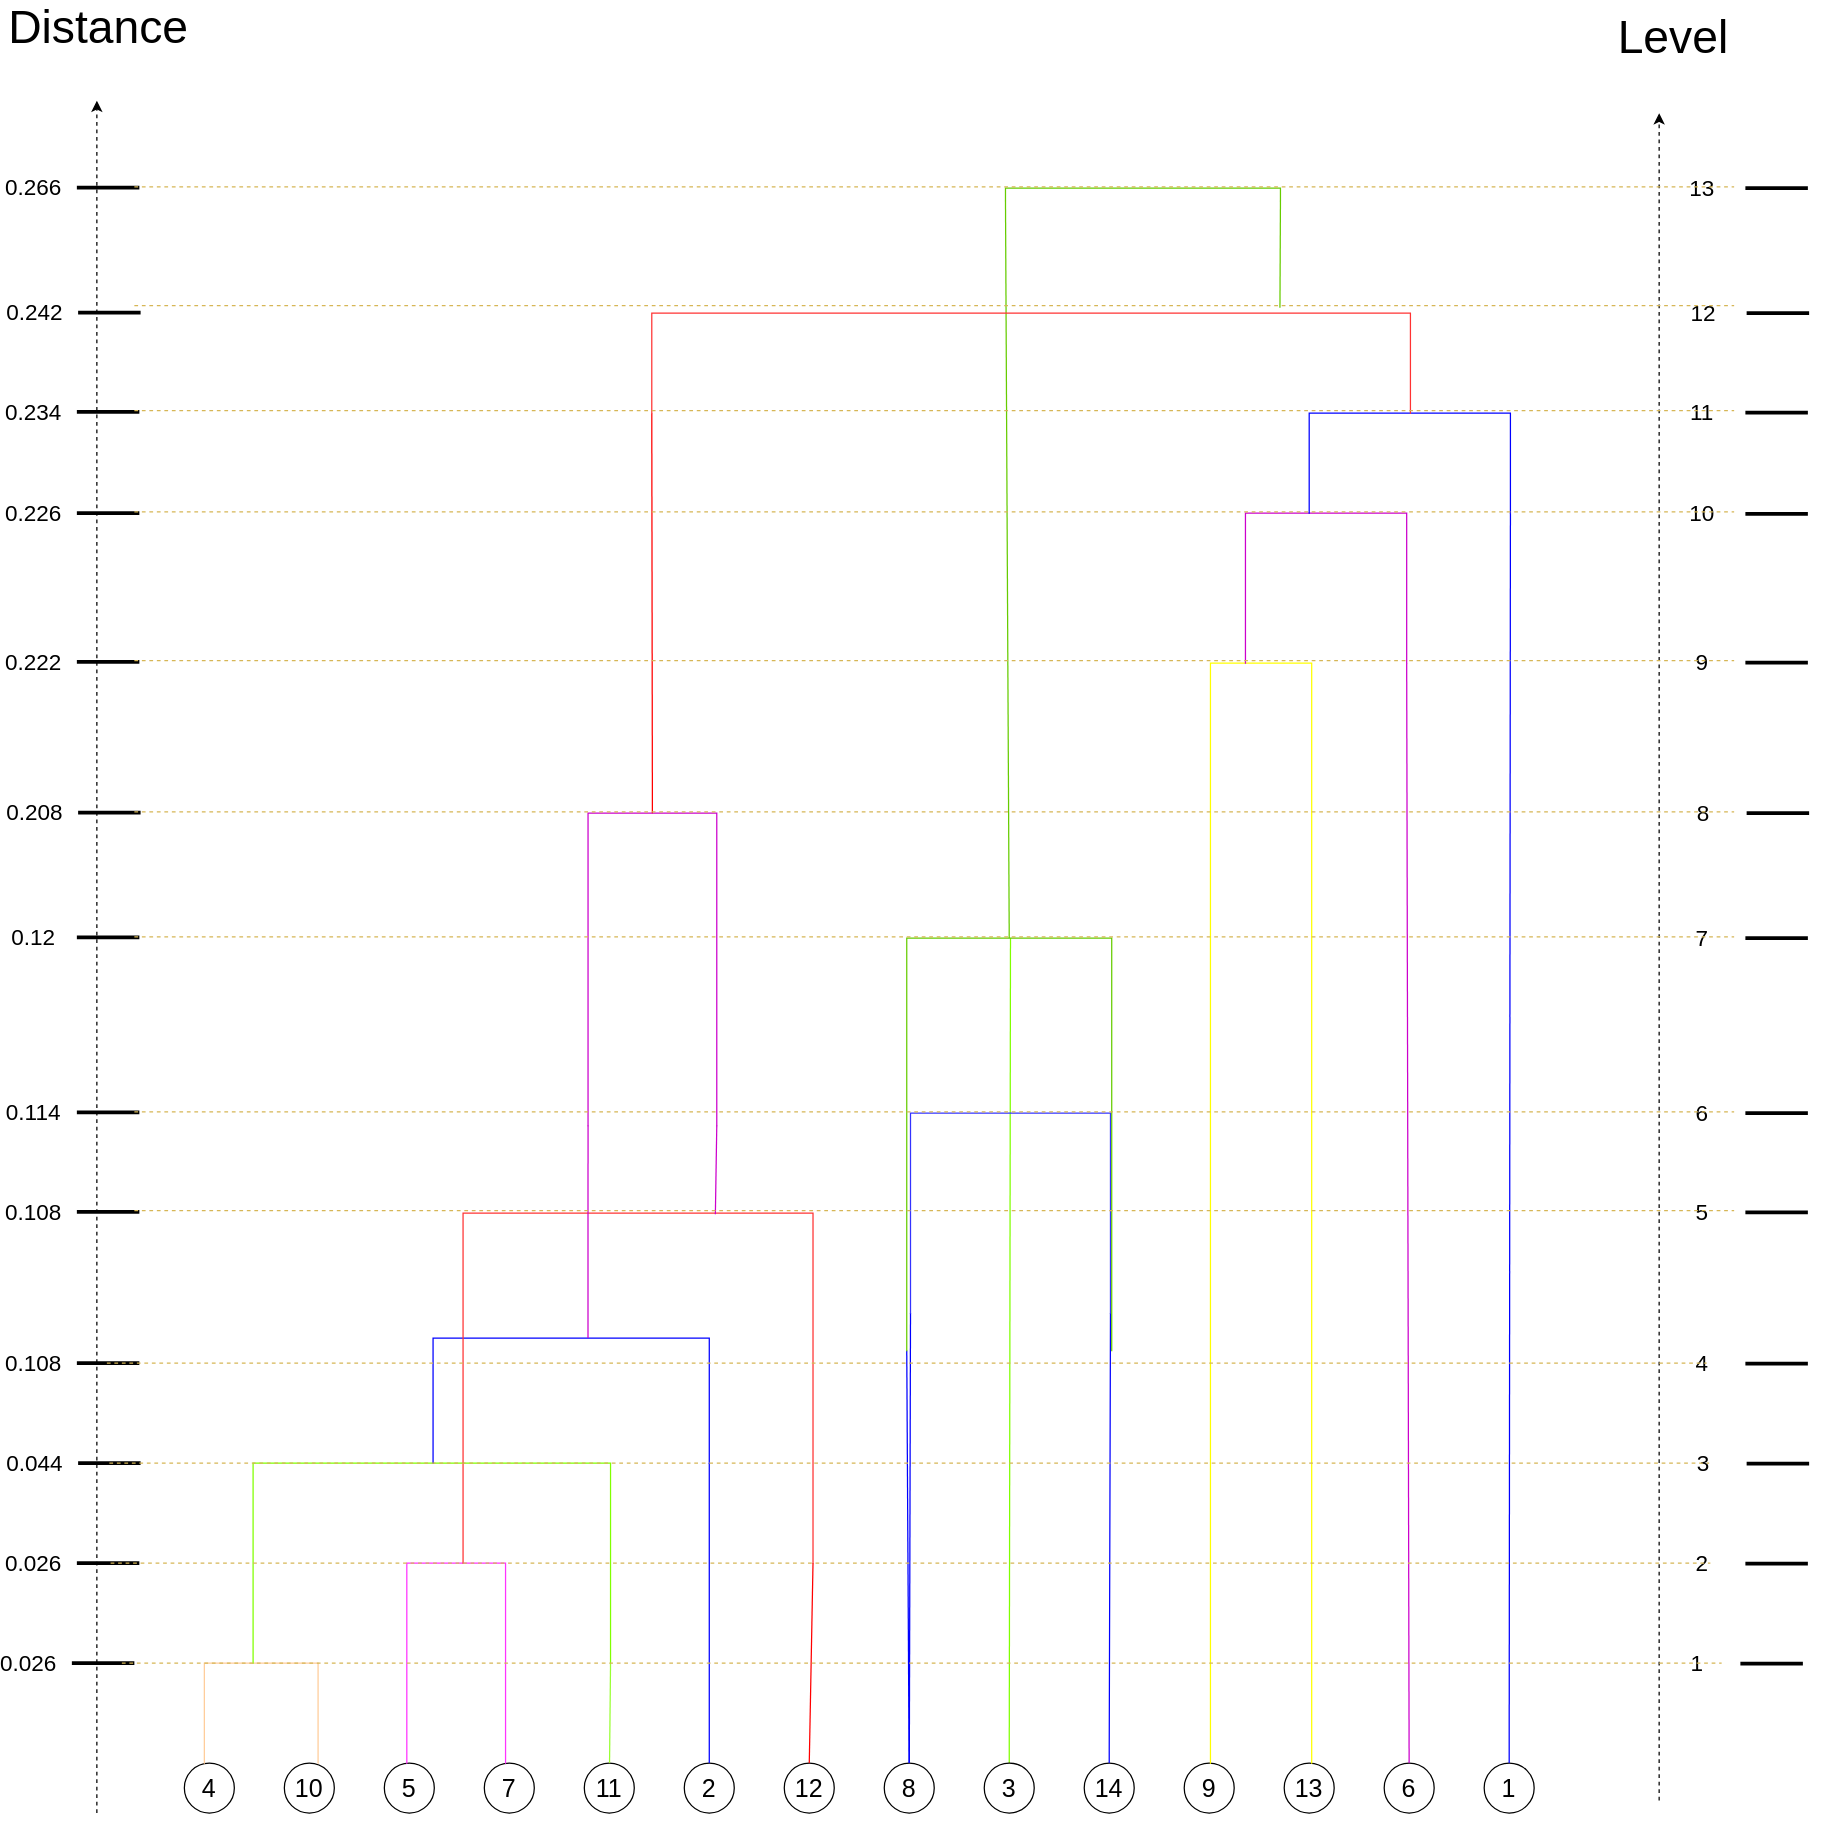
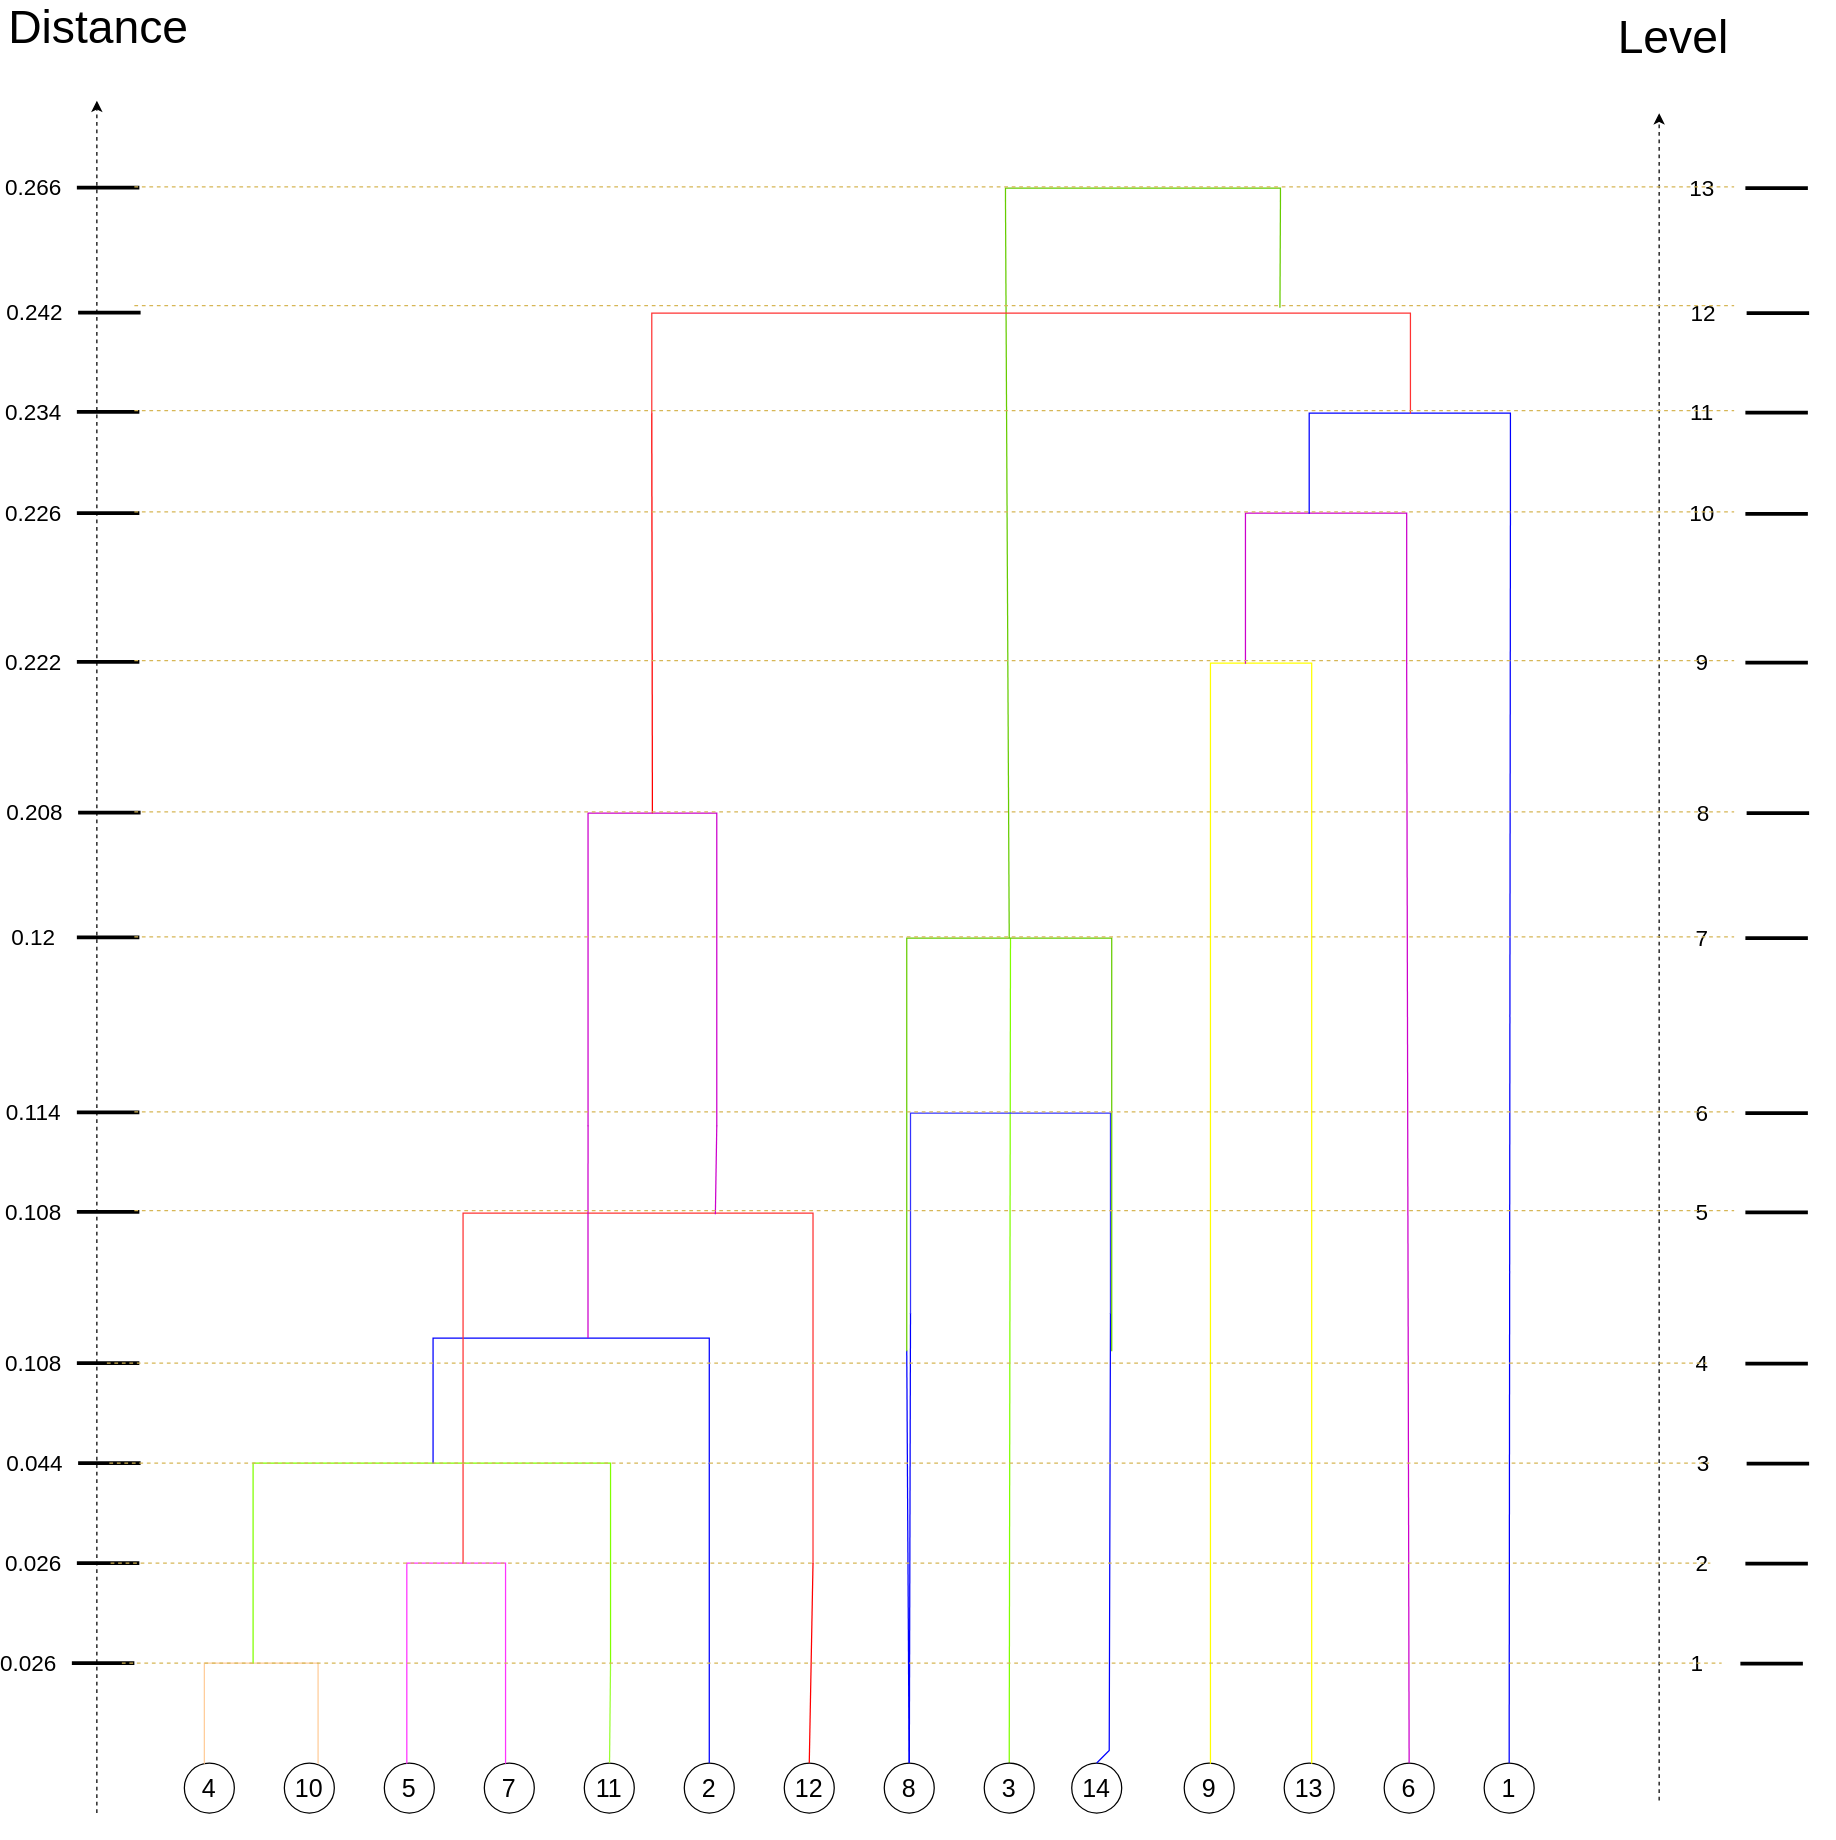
node "14": moved (1109, 1788) -> (1097, 1788)
